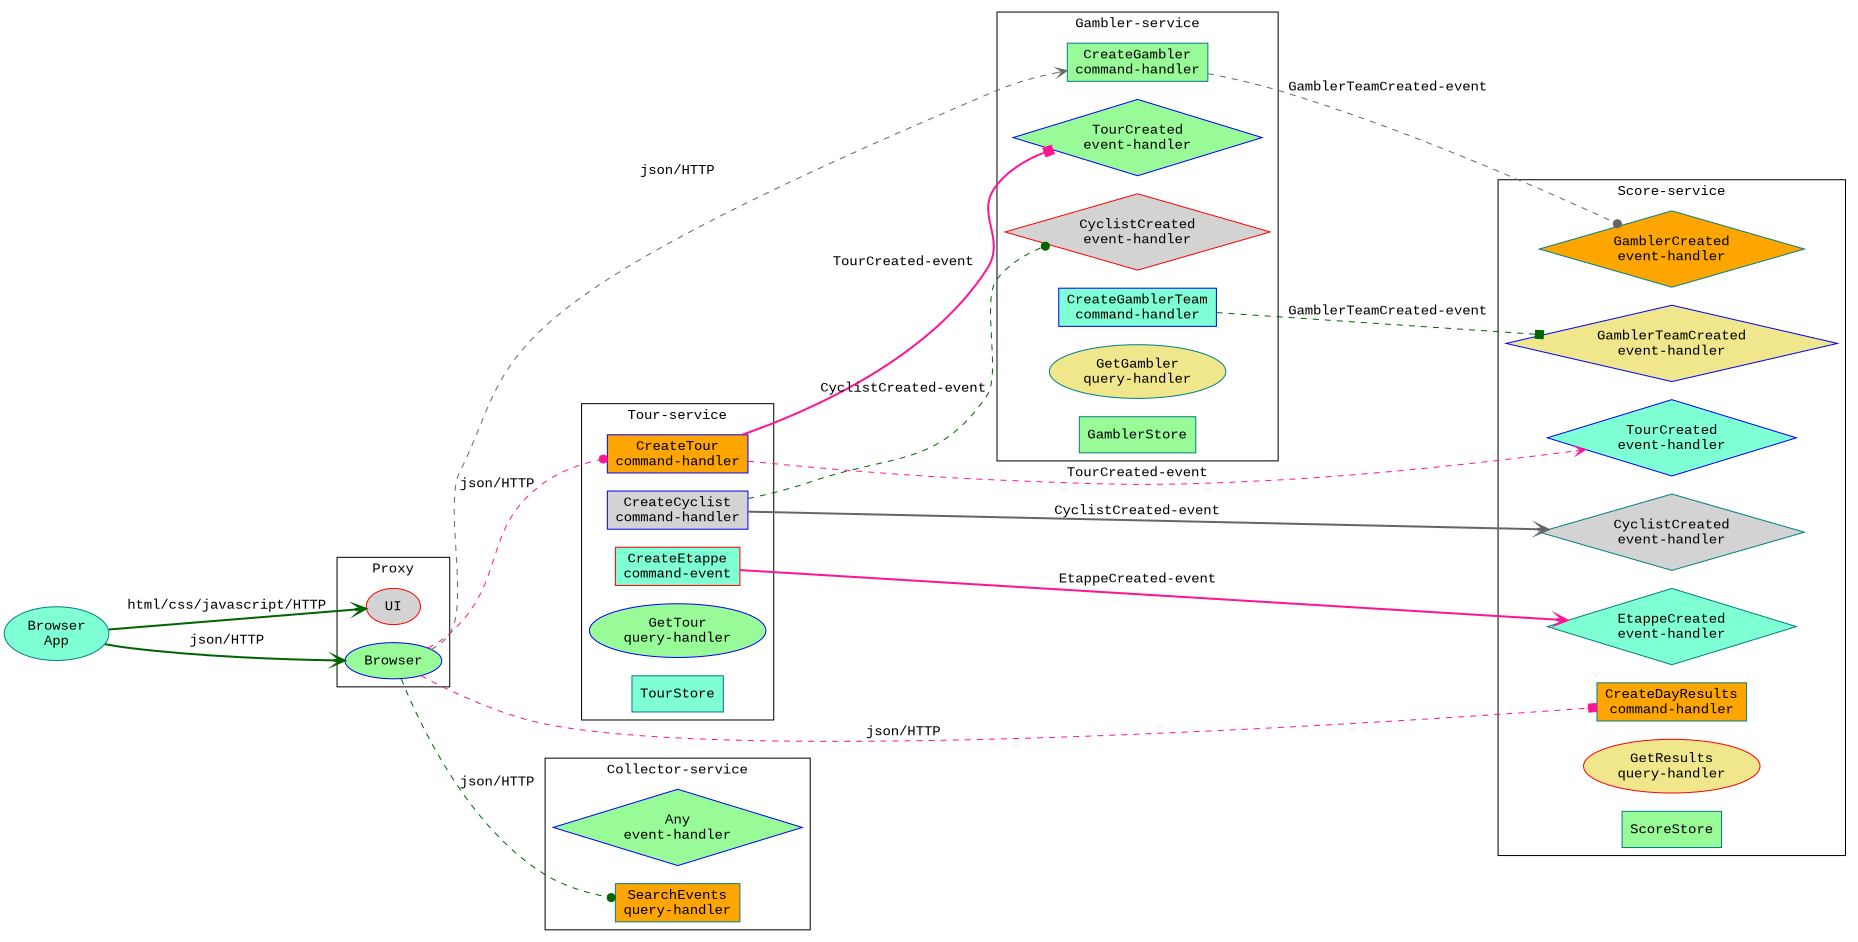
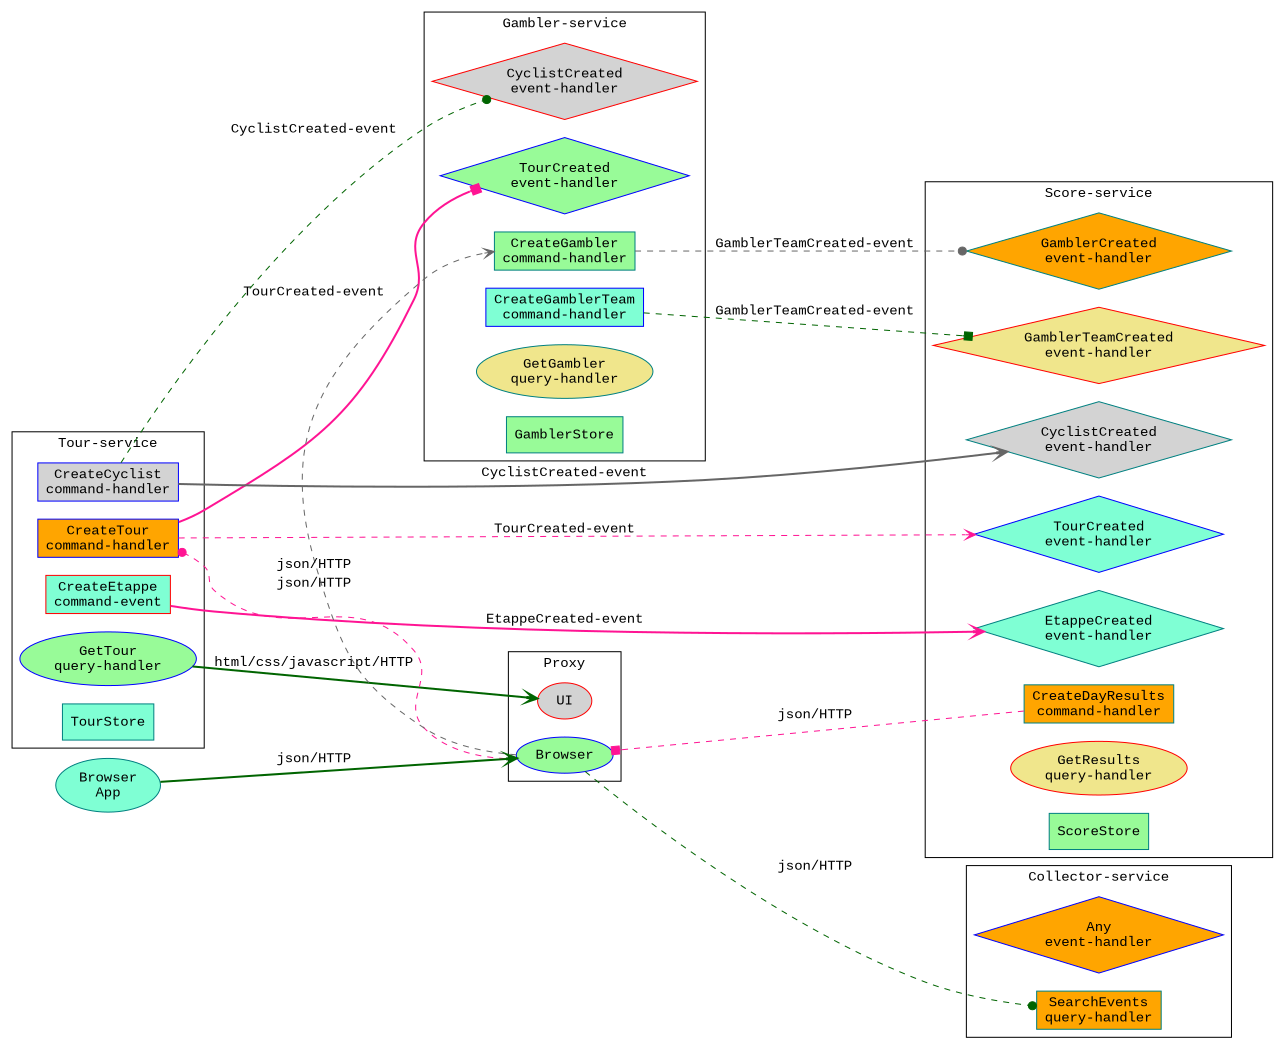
node "GamblerTeamCreated event-handler": color blue -> red
edge "Browser App" -> "UI": now "GetTour query-handler" -> "UI"
edge "Browser" -> "CreateDayResults command-handler": reversed
node "Any event-handler": fillcolor palegreen -> orange
